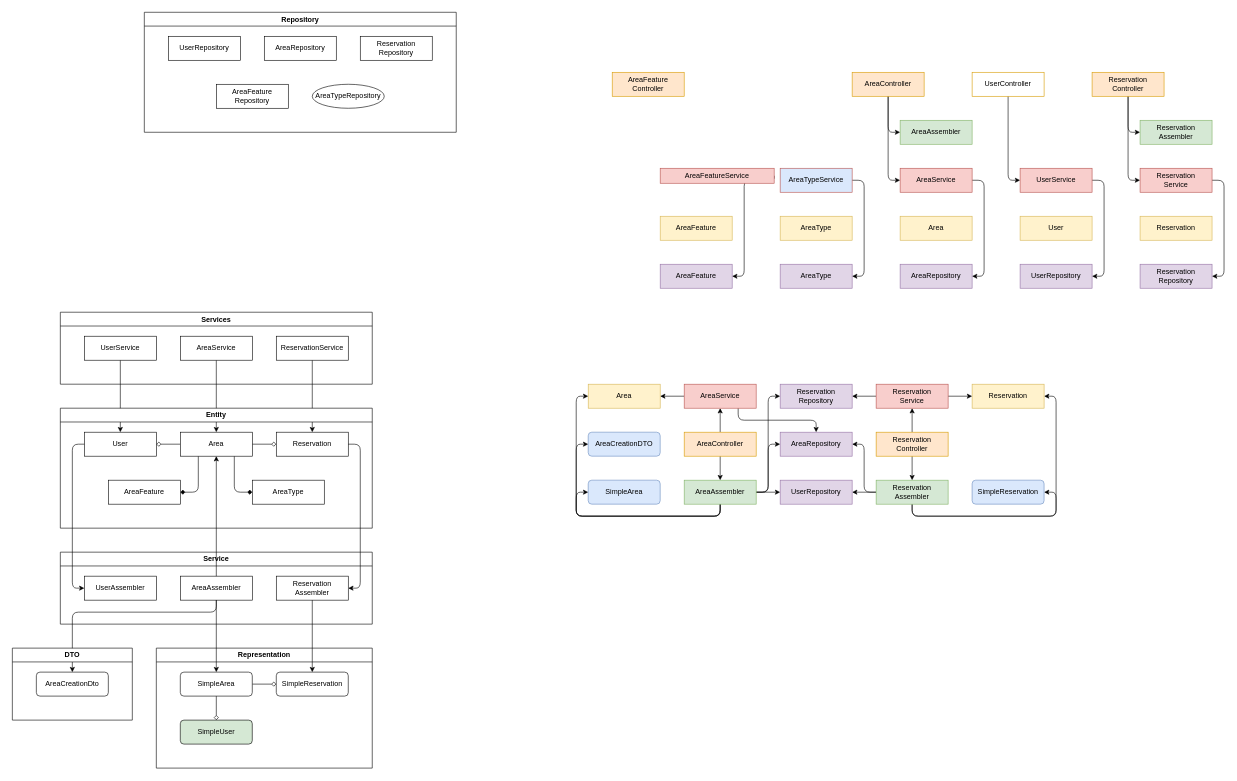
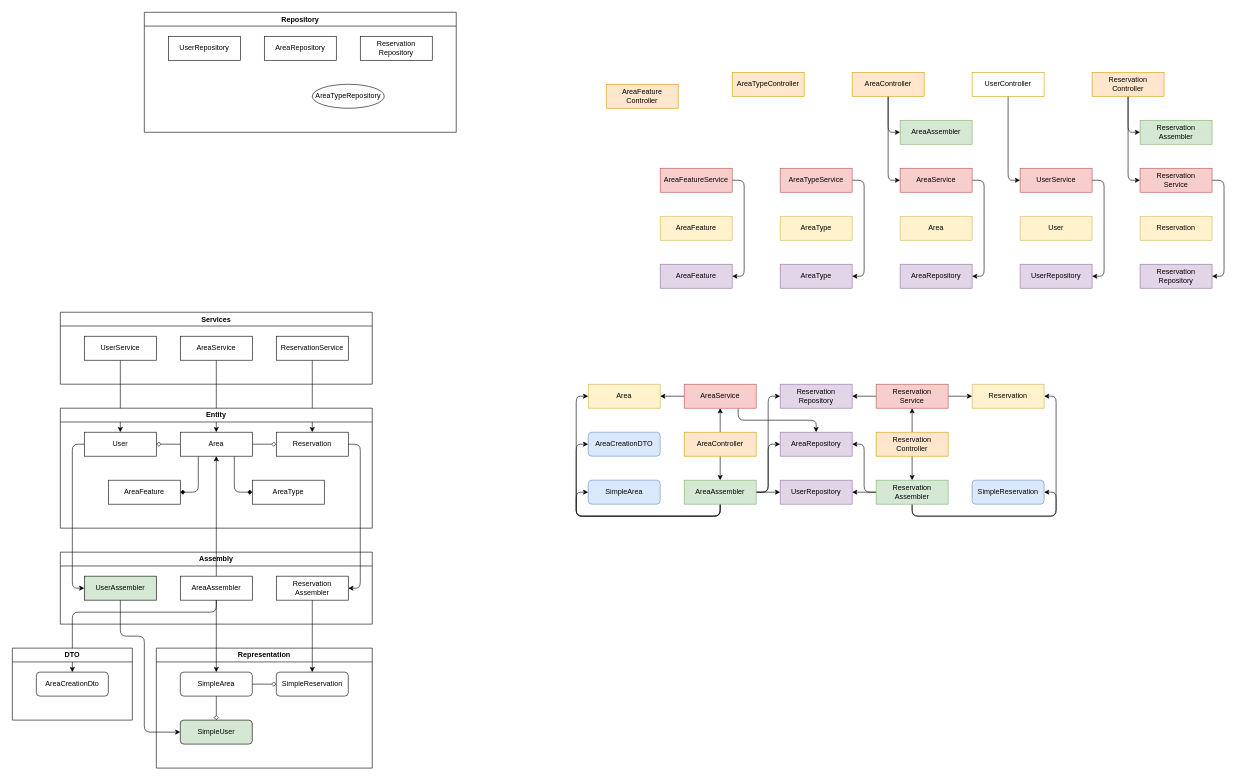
node "AreaFeature Controller": moved (648, 84) -> (642, 96)
node "AreaTypeController": added
node "AreaFeature Repository": removed
node "AreaFeatureService": size 114x15 -> 72x24
node "AreaTypeService": fillcolor #dae8fc -> #f8cecc
node "Service": label "Service" -> "Assembly"
node "UserAssembler": fillcolor #ffffff -> #d5e8d4
edge "UserAssembler" -> "SimpleUser": added
